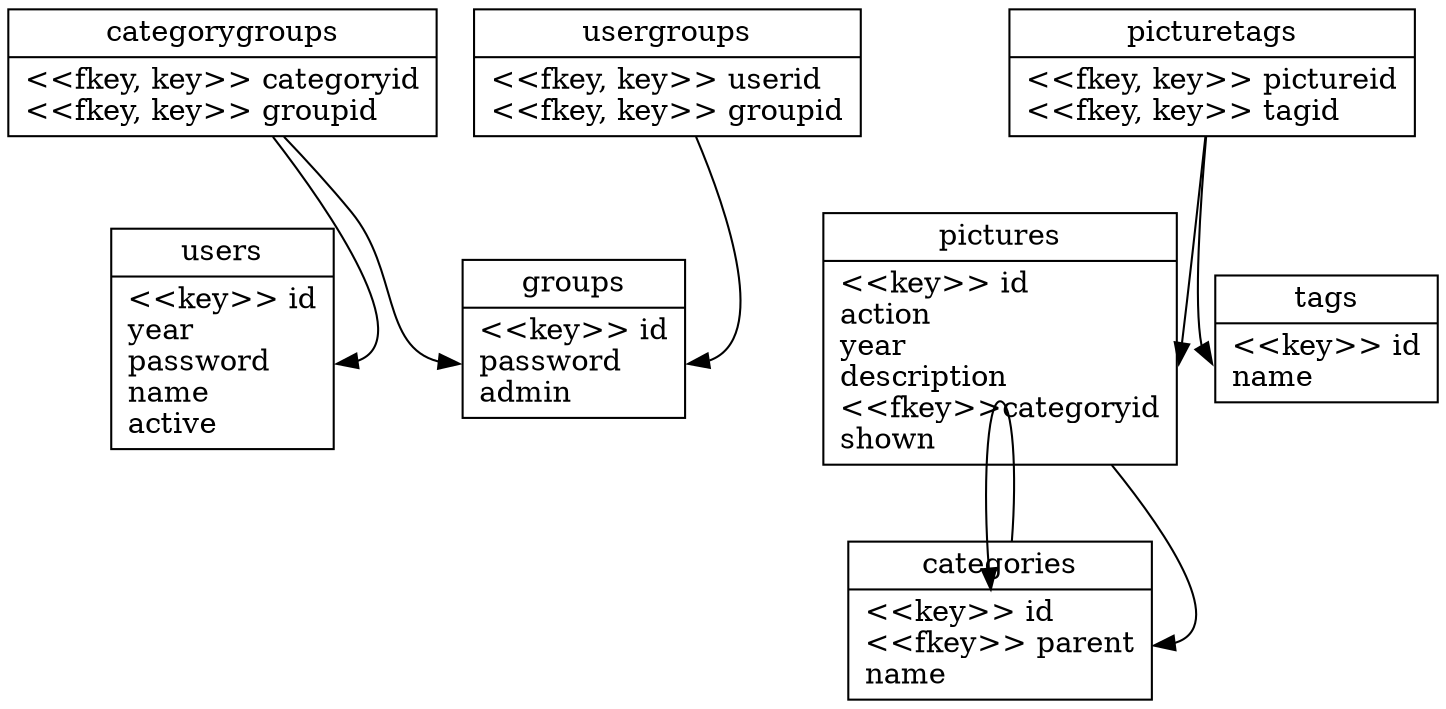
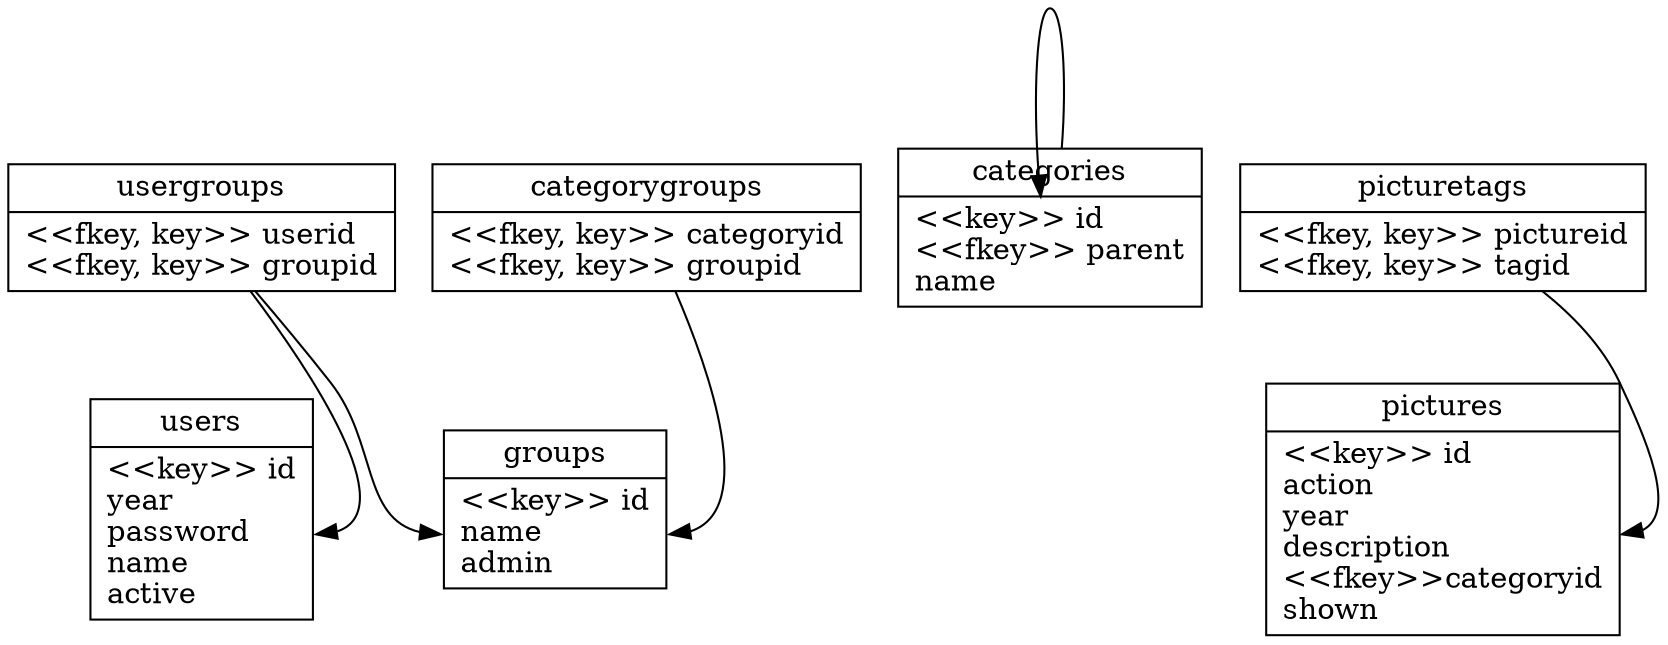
edge "categorygroups" -> "users": now "usergroups" -> "users"
node "tags": removed
node "groups": text "password" -> "name"
edge "pictures" -> "categories": removed
